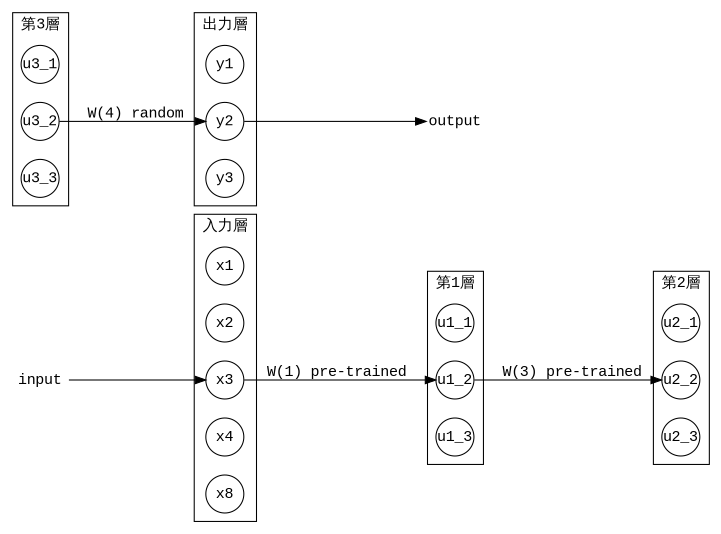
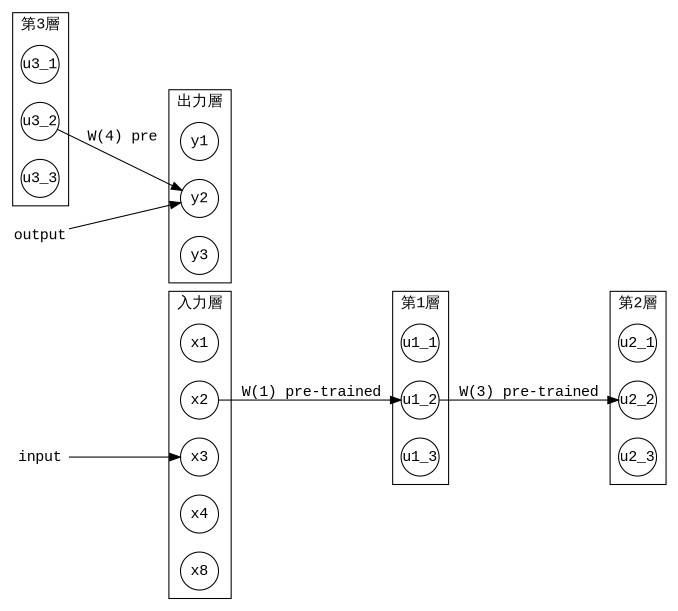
edge "u3_2" -> "y2": label "W(4) random" -> "W(4) pre"
edge "y2" -> "output": reversed
edge "x3" -> "u1_2": now "x2" -> "u1_2"
